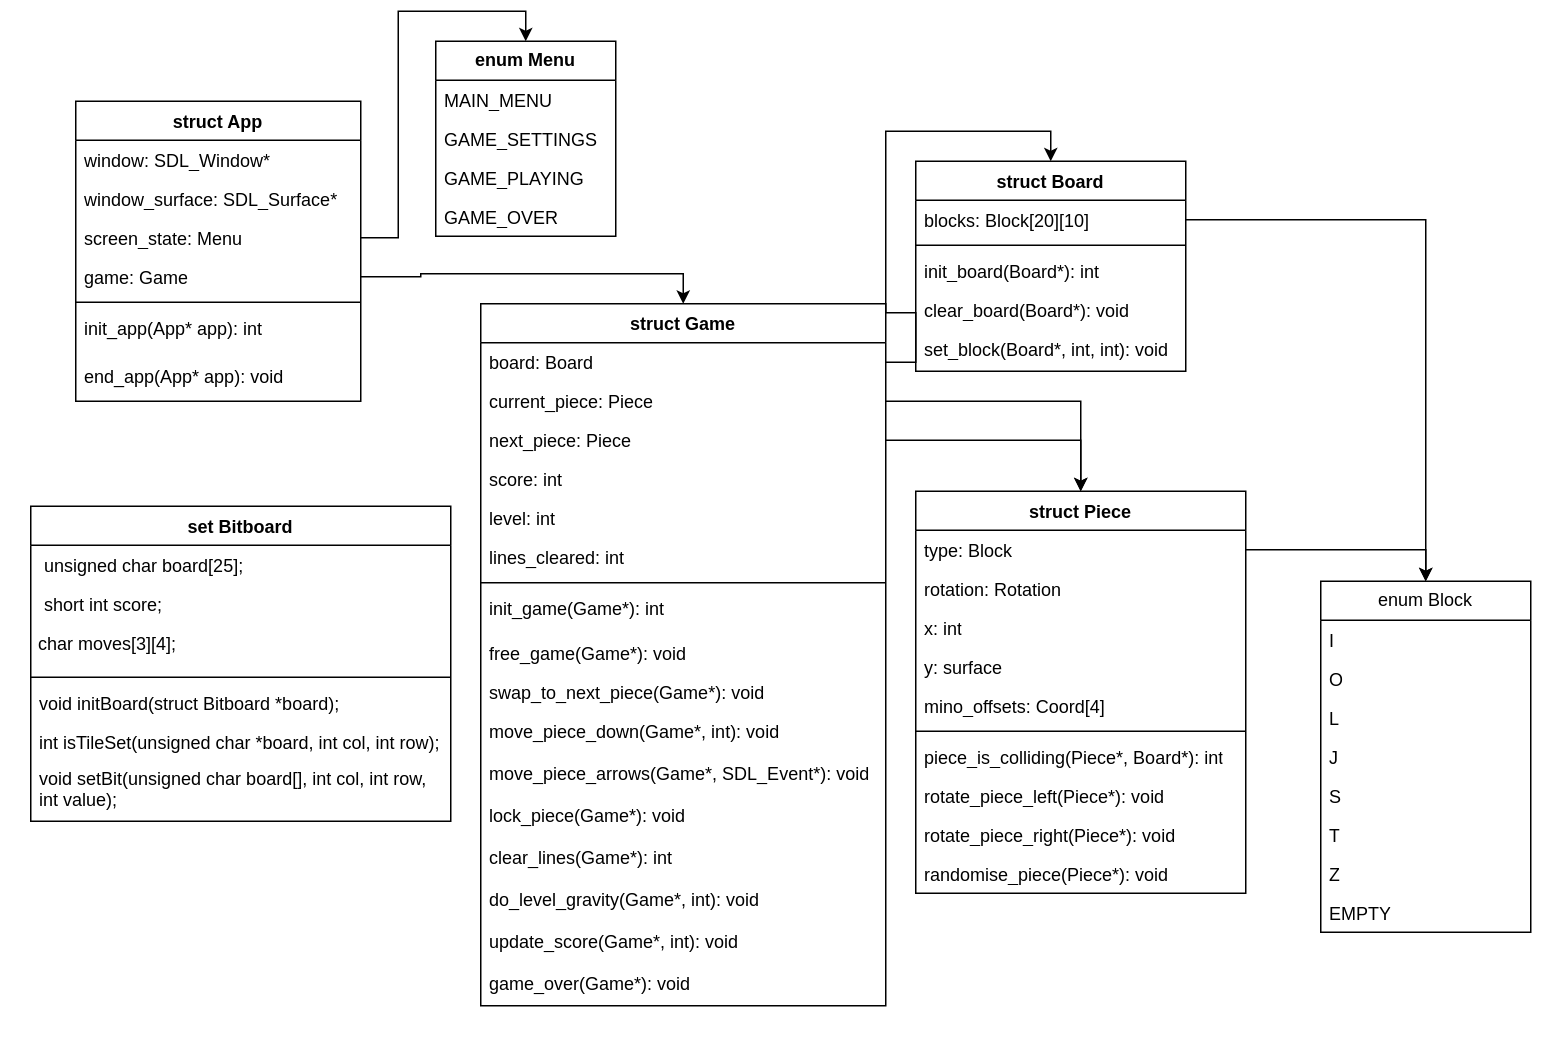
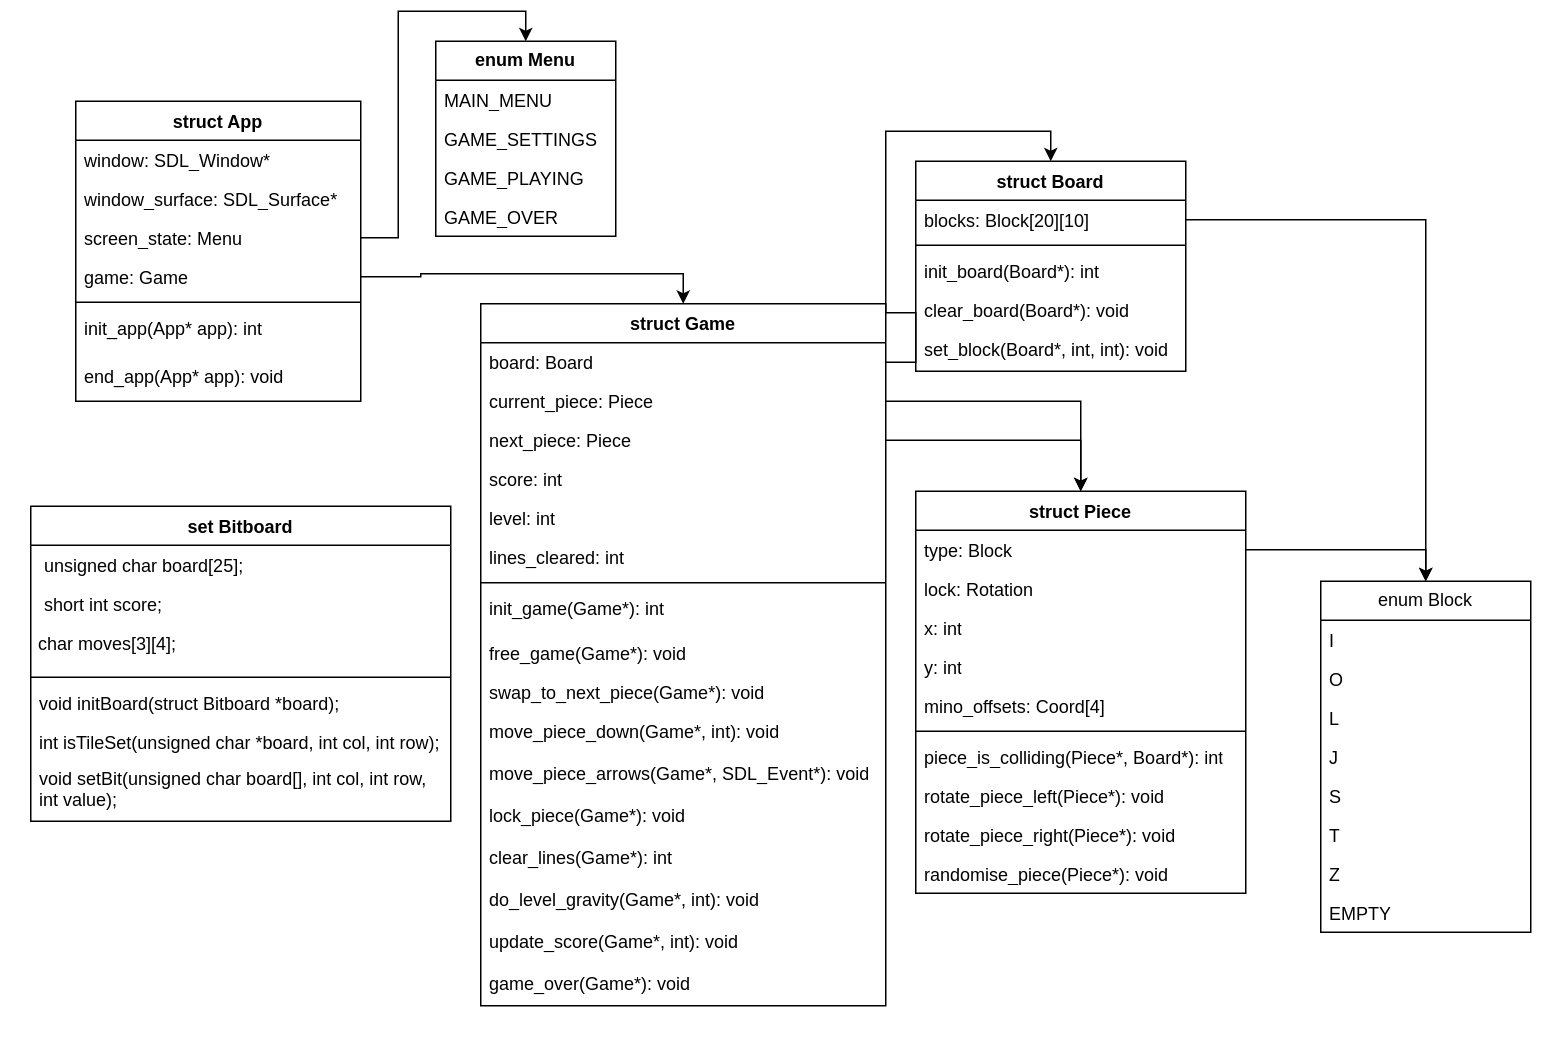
node "rotation: Rotation": label "rotation: Rotation" -> "lock: Rotation"
node "y: surface": label "y: surface" -> "y: int"
